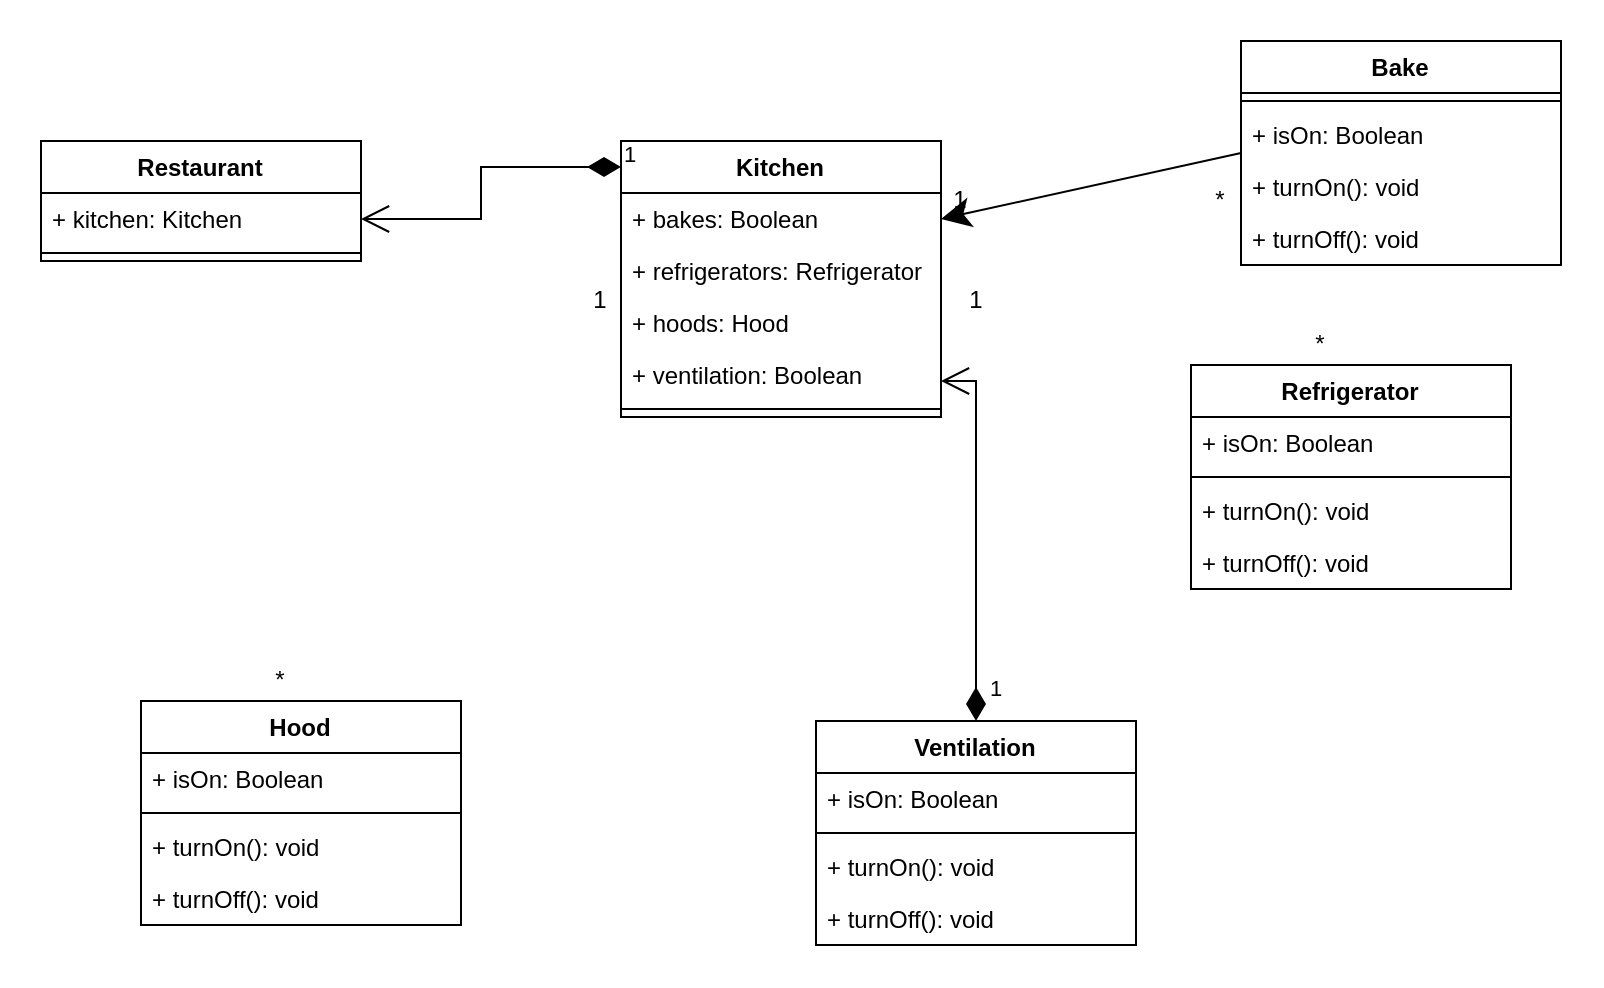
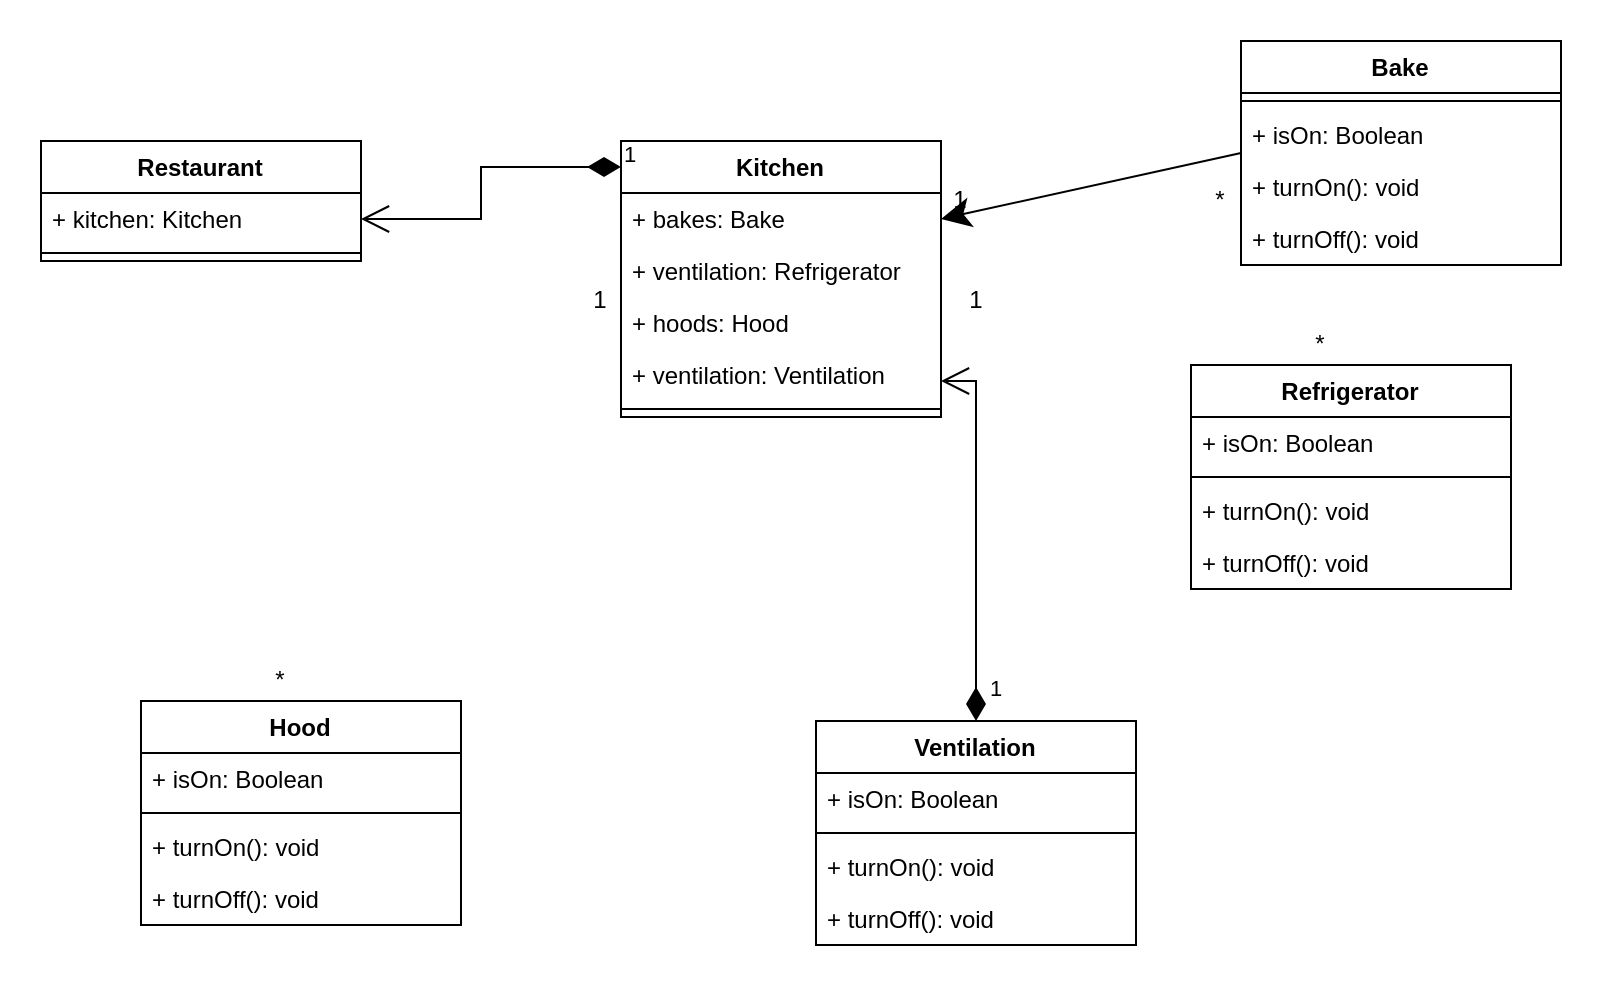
node "+ bakes: Boolean": label "+ bakes: Boolean" -> "+ bakes: Bake"
node "+ refrigerators: Refrigerator": label "+ refrigerators: Refrigerator" -> "+ ventilation: Refrigerator"
node "+ ventilation: Boolean": label "+ ventilation: Boolean" -> "+ ventilation: Ventilation"
